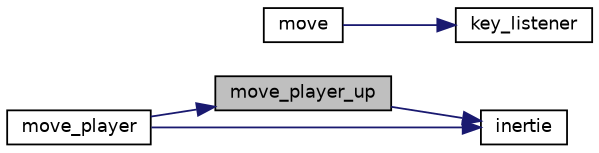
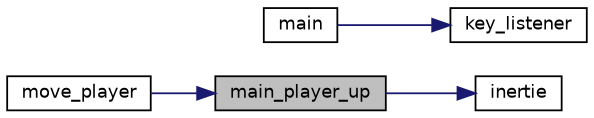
node "move": label "move" -> "main"
node "move_player_up": label "move_player_up" -> "main_player_up"
edge "move_player" -> "inertie": removed
